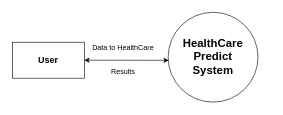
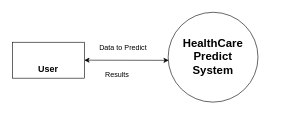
node "Data to HealthCare": label "Data to HealthCare" -> "Data to Predict"
node "User": moved (48, 60) -> (48, 69)
node "Results": moved (123, 72) -> (117, 75)
